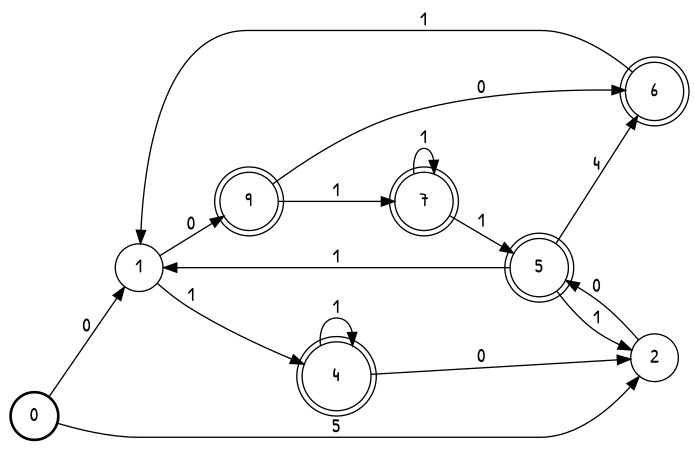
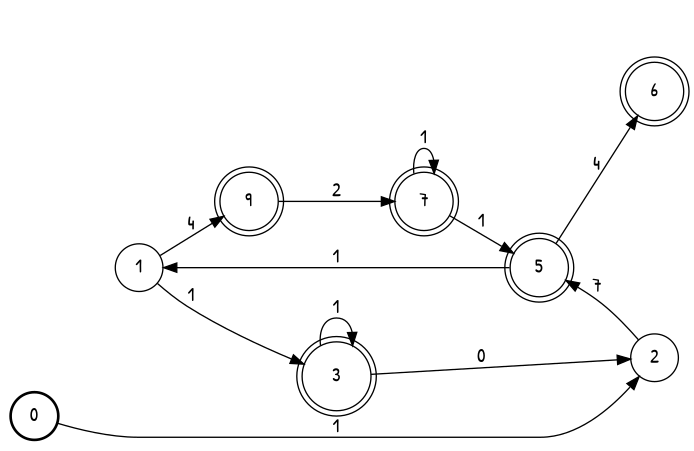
edge "6" -> "1": removed, label "1"
edge "9" -> "6": removed, label "0"
edge "9" -> "7": label "1" -> "2"
edge "1" -> "9": label "0" -> "4"
edge "2" -> "5": label "0" -> "7"
edge "5" -> "2": removed, label "1"
edge "0" -> "1": removed, label "0"
node "4": label "4" -> "3"
edge "0" -> "2": label "5" -> "1"
